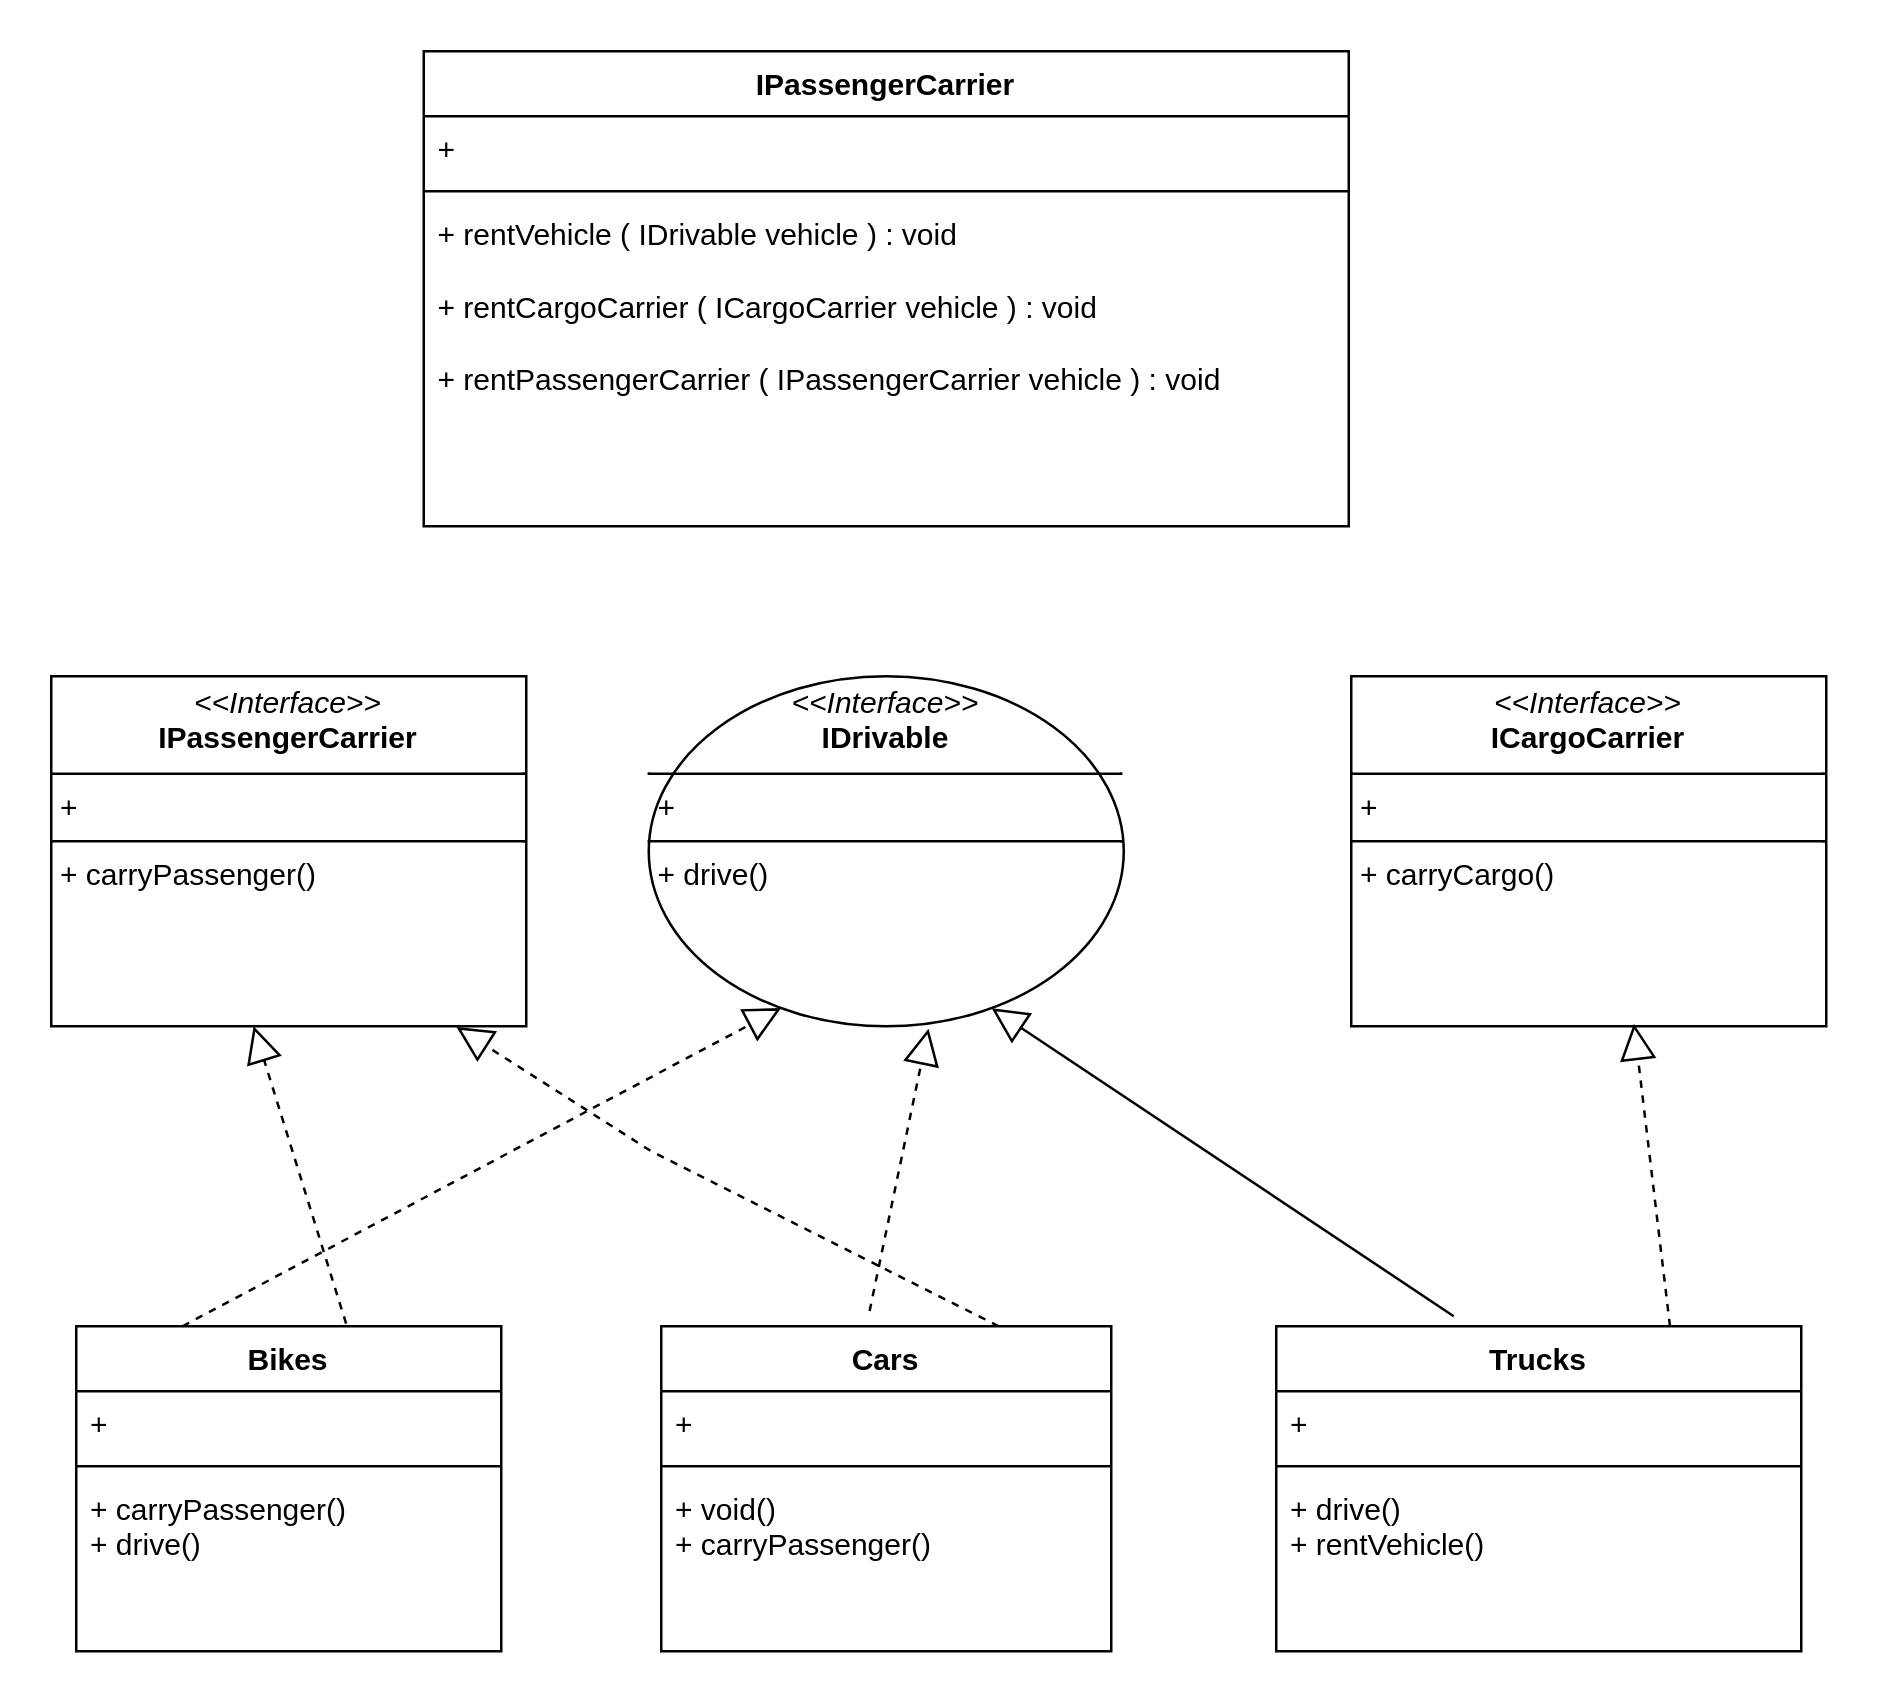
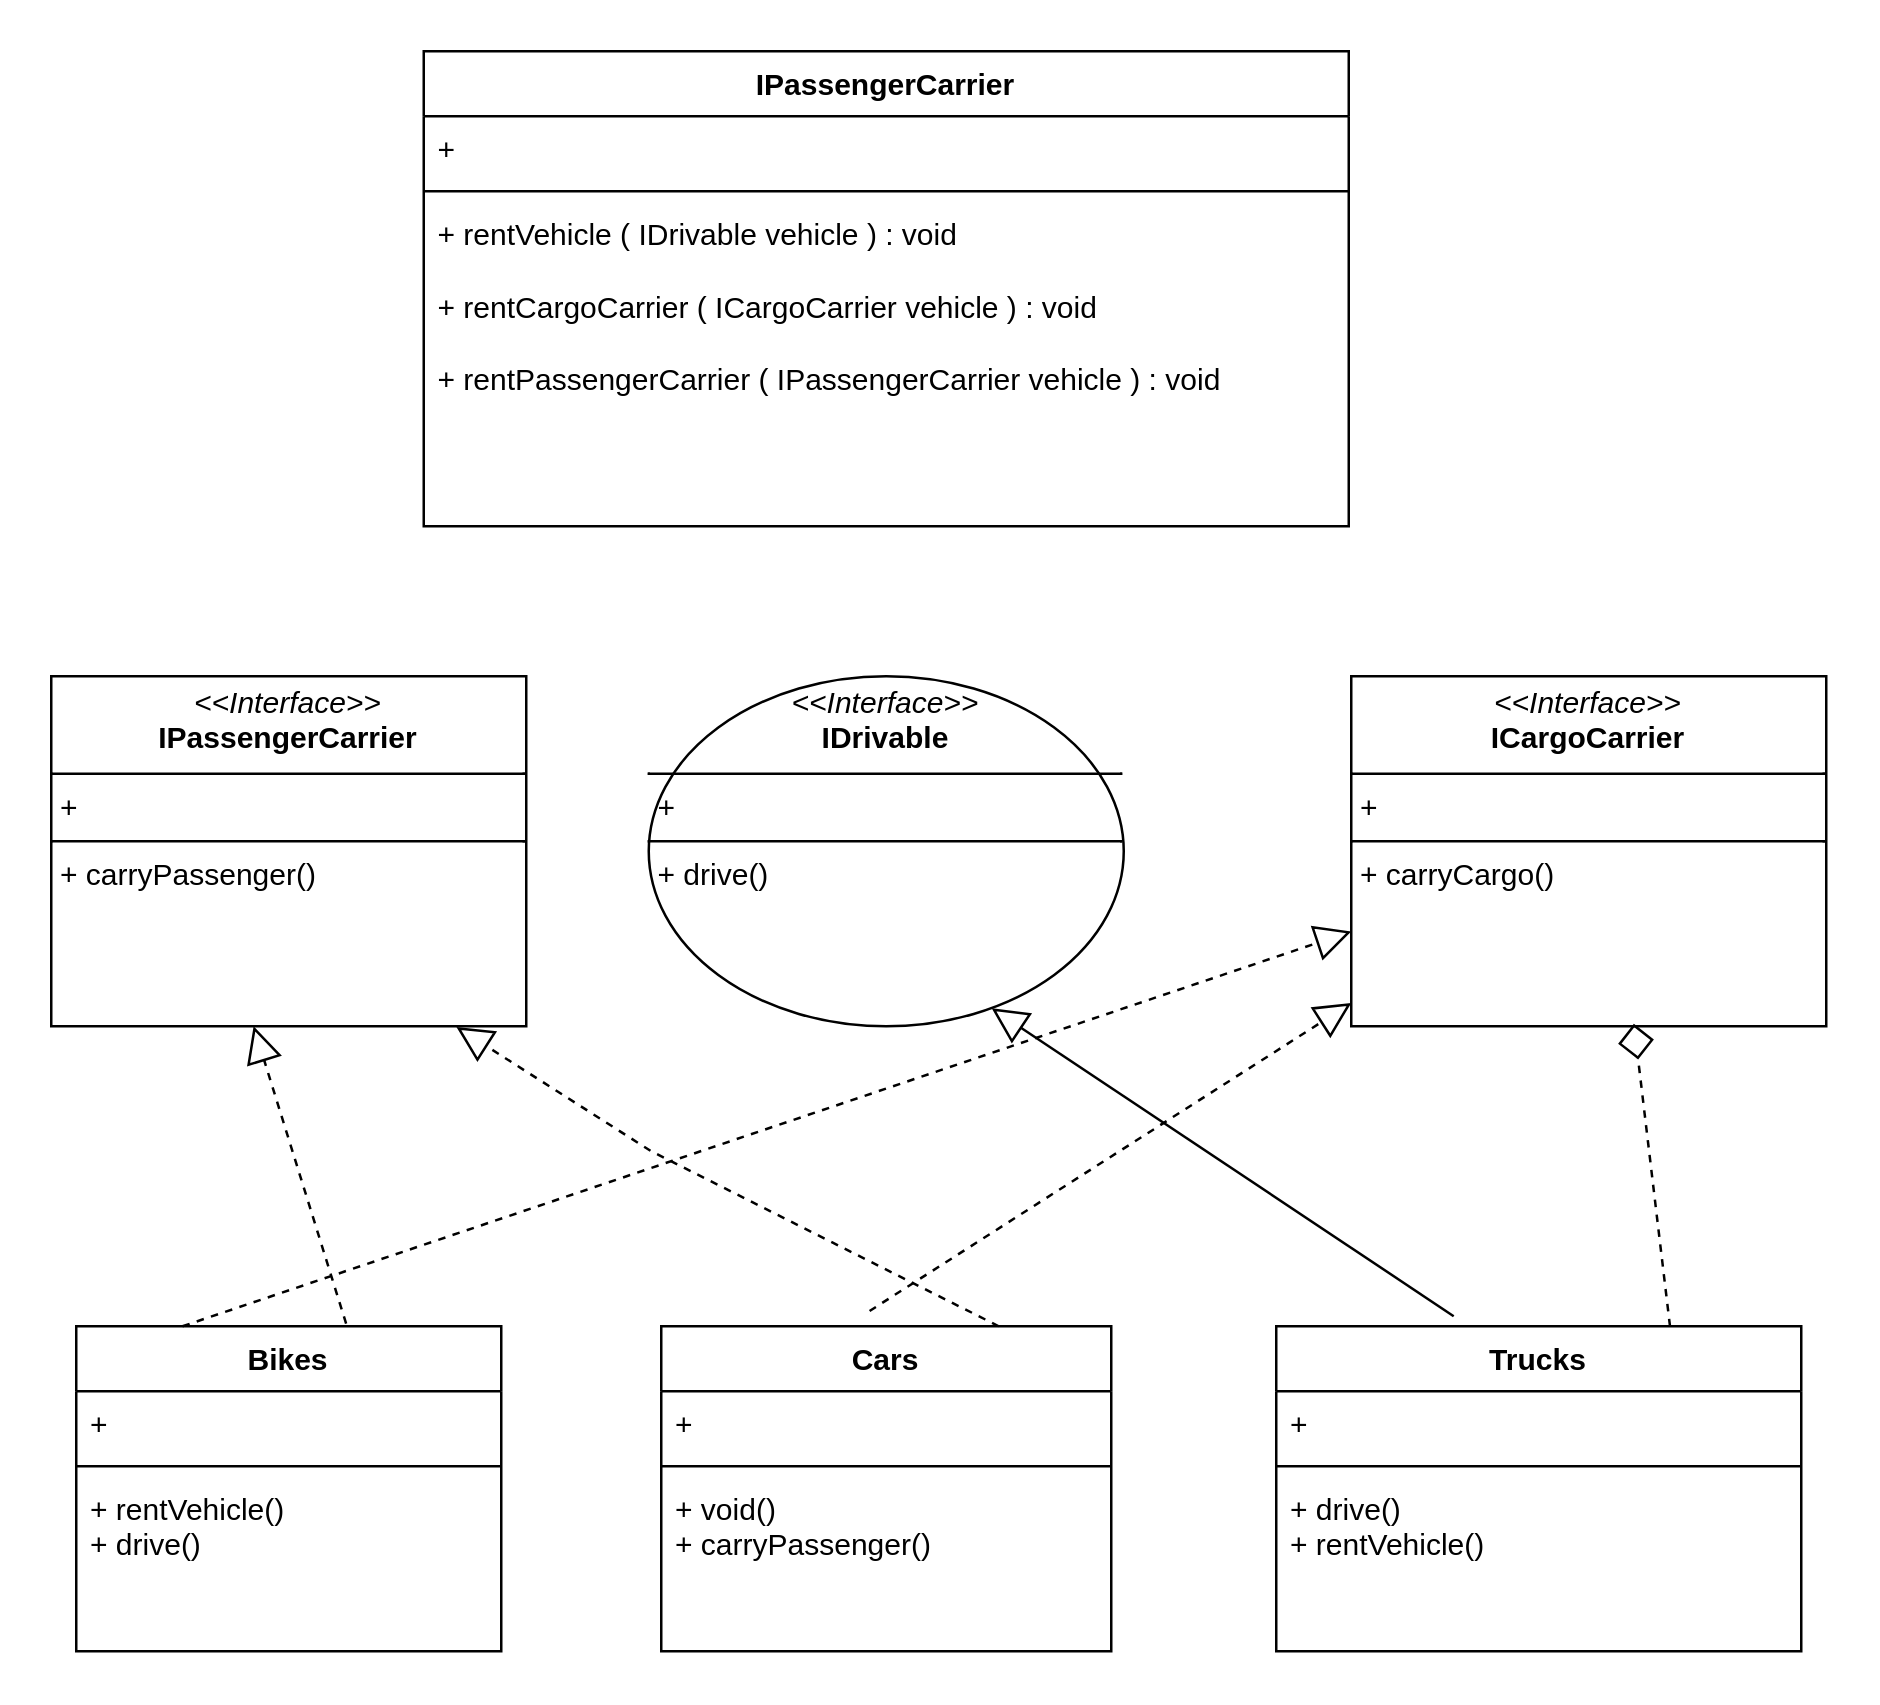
edge "Trucks" -> "<<Interface>> ICargoCarrier + + carryCargo()": arrowhead block -> diamond
edge "Cars" -> "<<Interface>> IDrivable + + drive()": now "Cars" -> "<<Interface>> ICargoCarrier + + carryCargo()"
edge "Bikes" -> "<<Interface>> IDrivable + + drive()": now "Bikes" -> "<<Interface>> ICargoCarrier + + carryCargo()"
node "+ carryPassenger() + drive()": label "+ carryPassenger() + drive()" -> "+ rentVehicle() + drive()"
